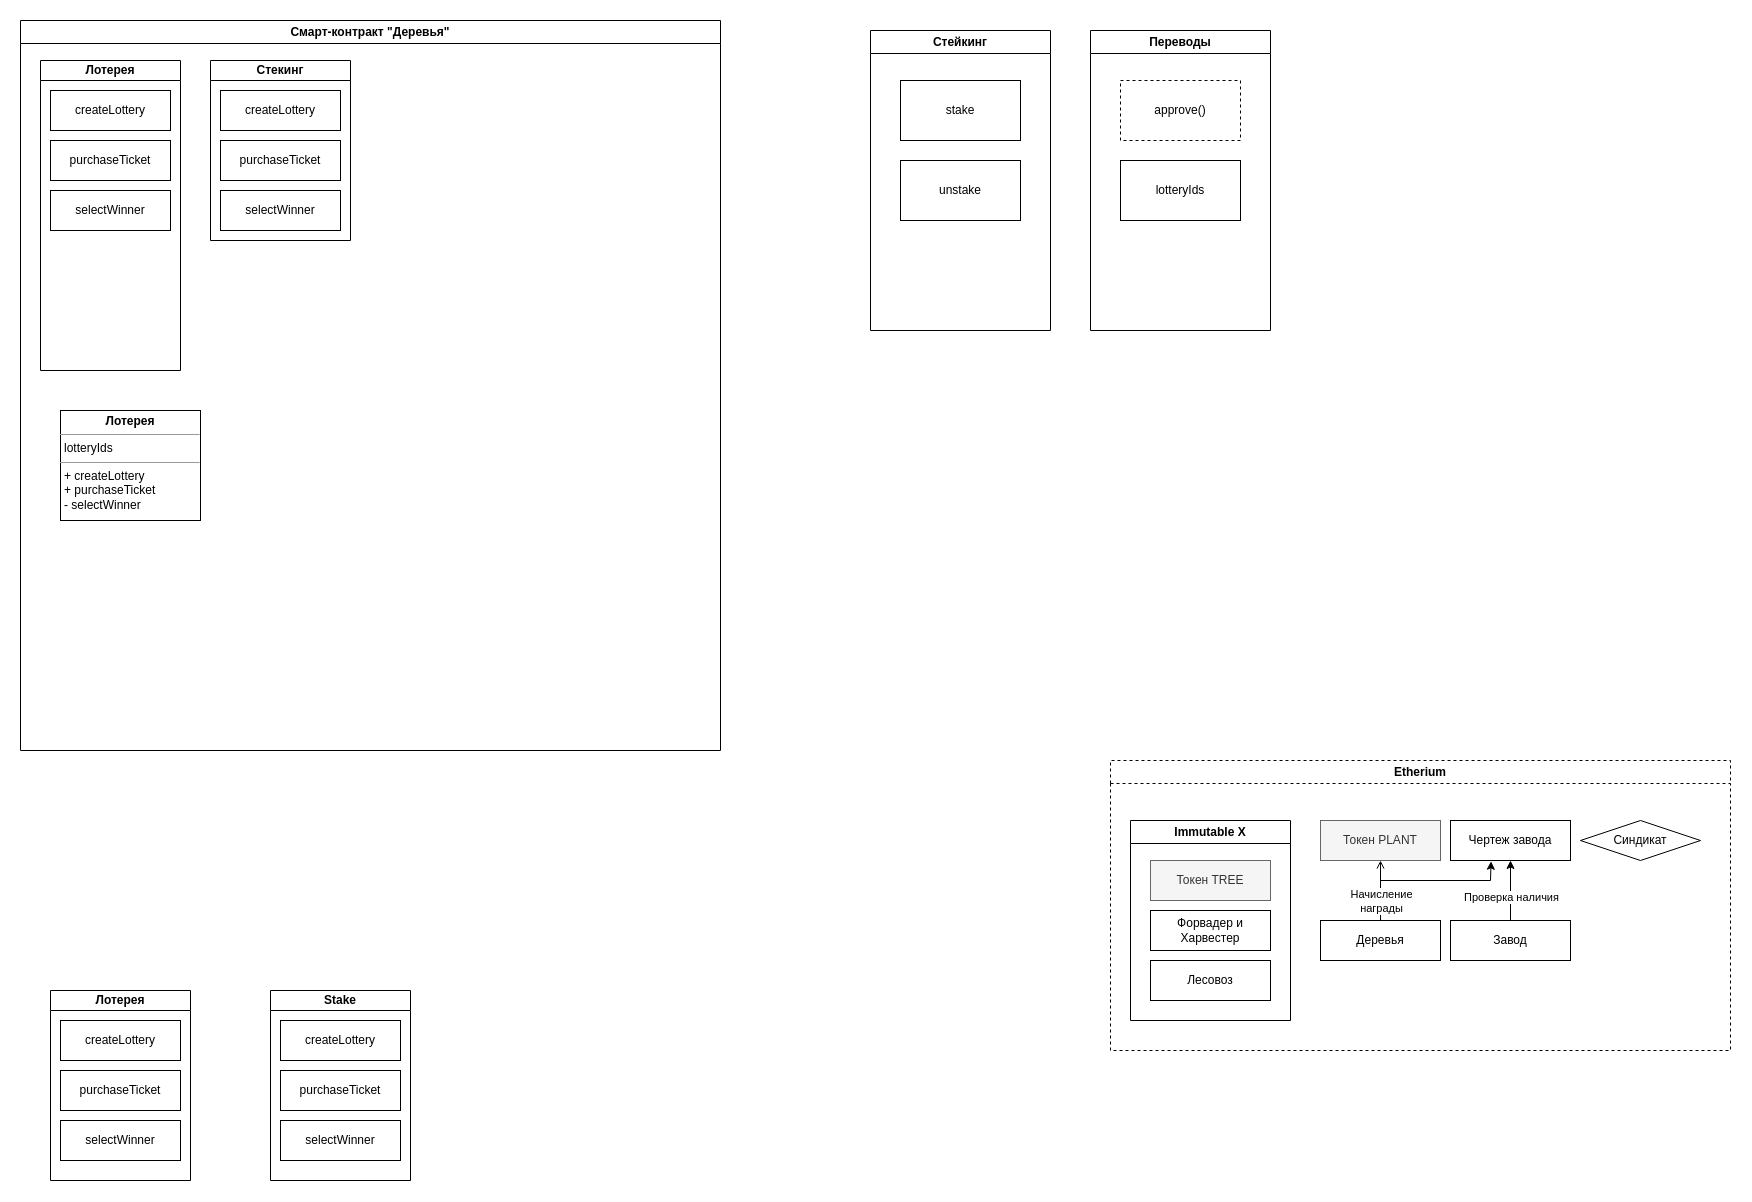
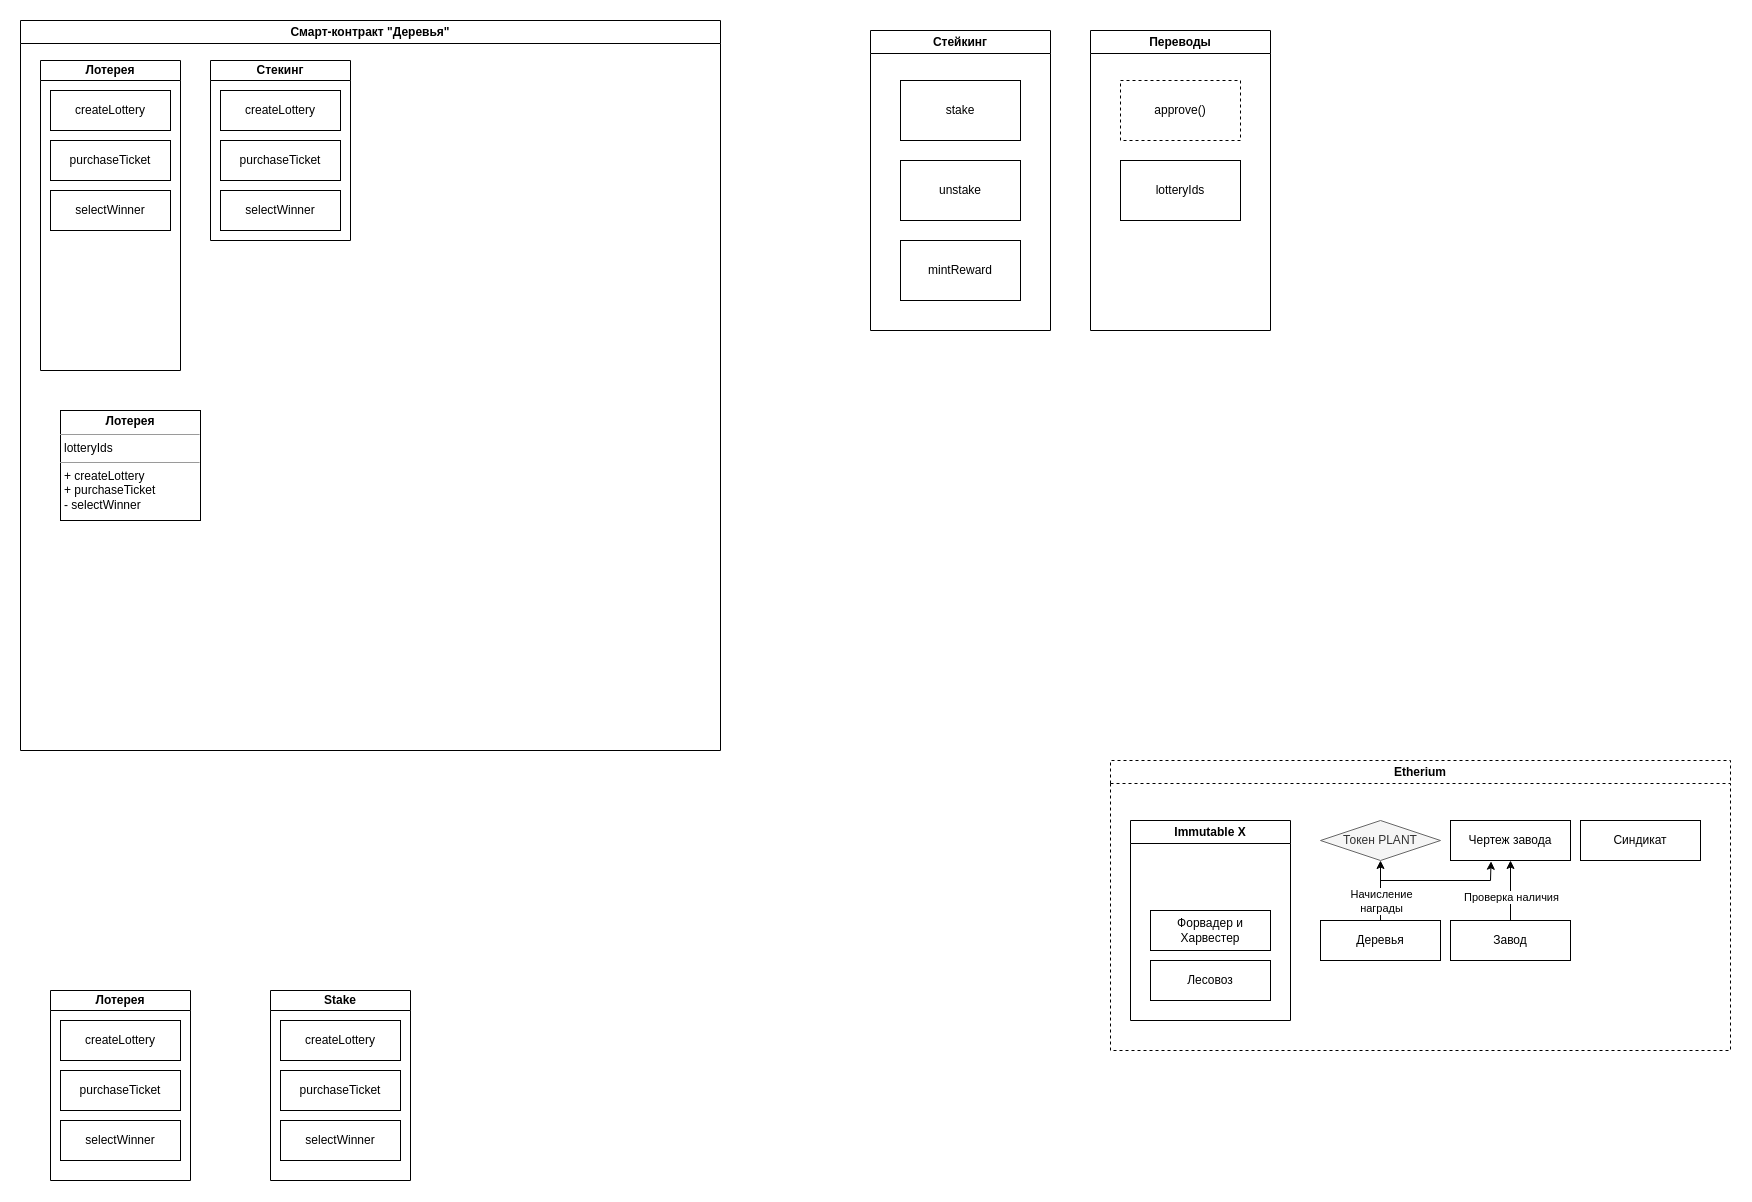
node "mintReward": added
node "Токен PLANT": shape rectangle -> diamond
node "Синдикат": shape diamond -> rectangle
edge "Деревья" -> "Токен PLANT": arrowhead open -> classic
node "Токен TREE": removed
